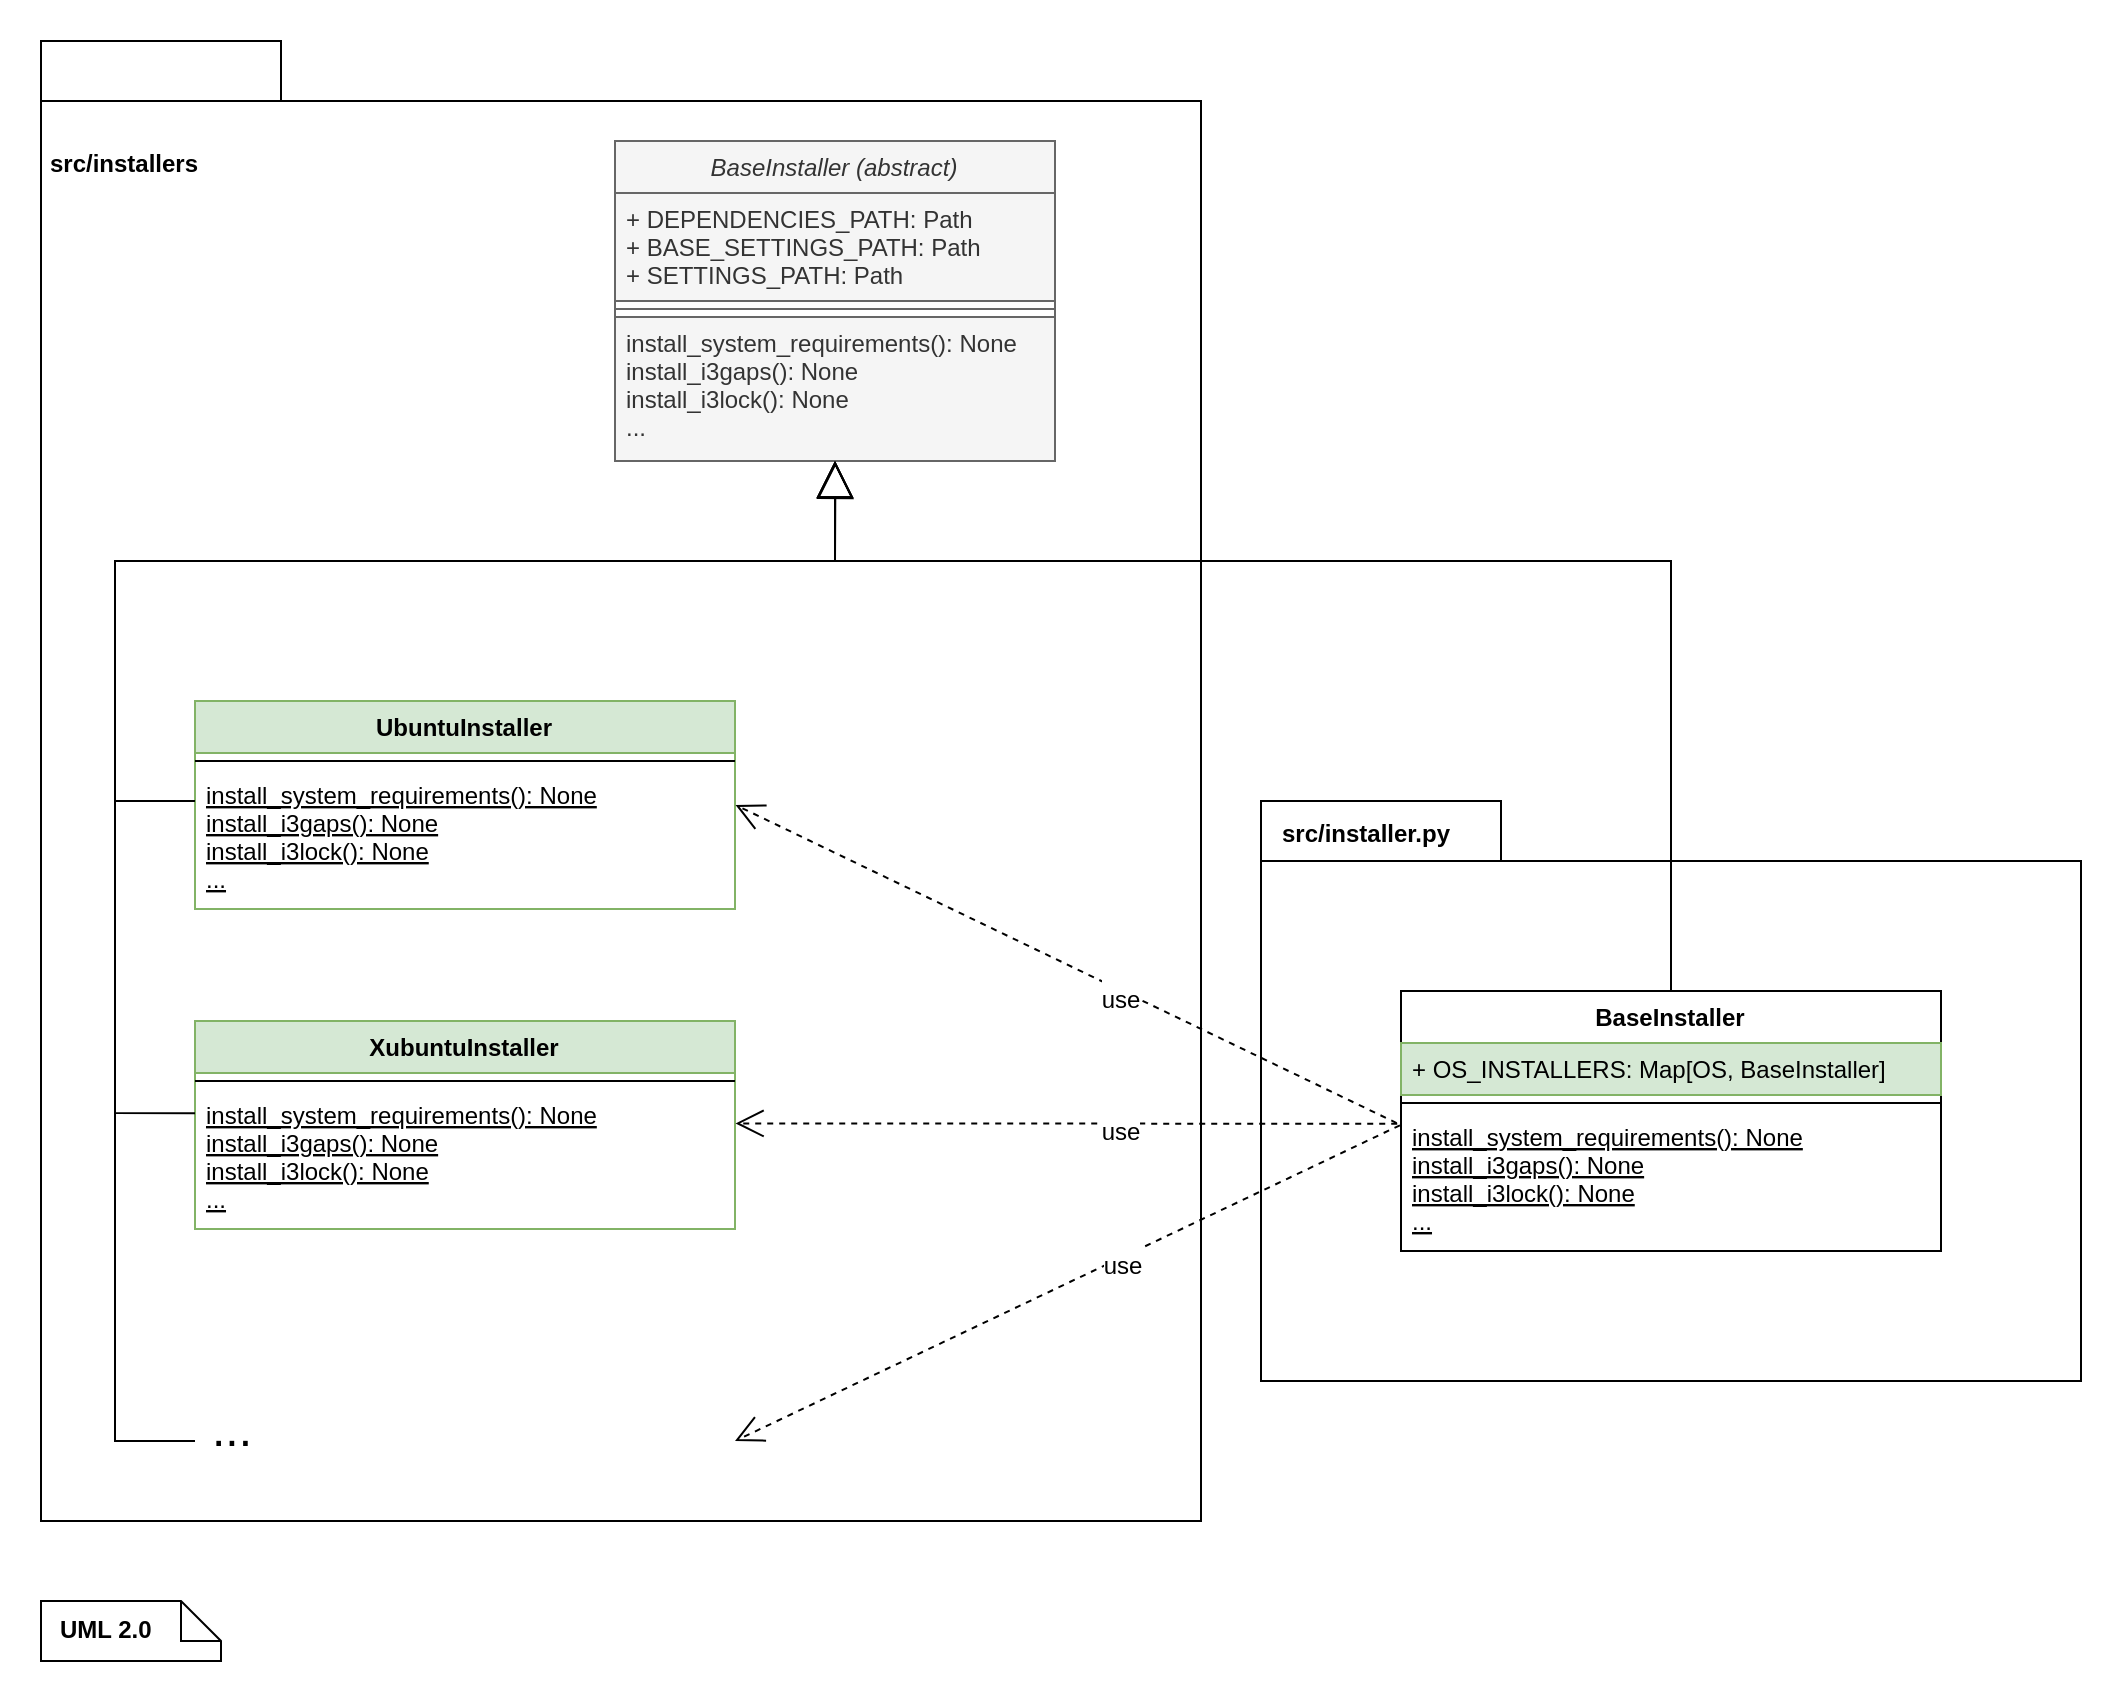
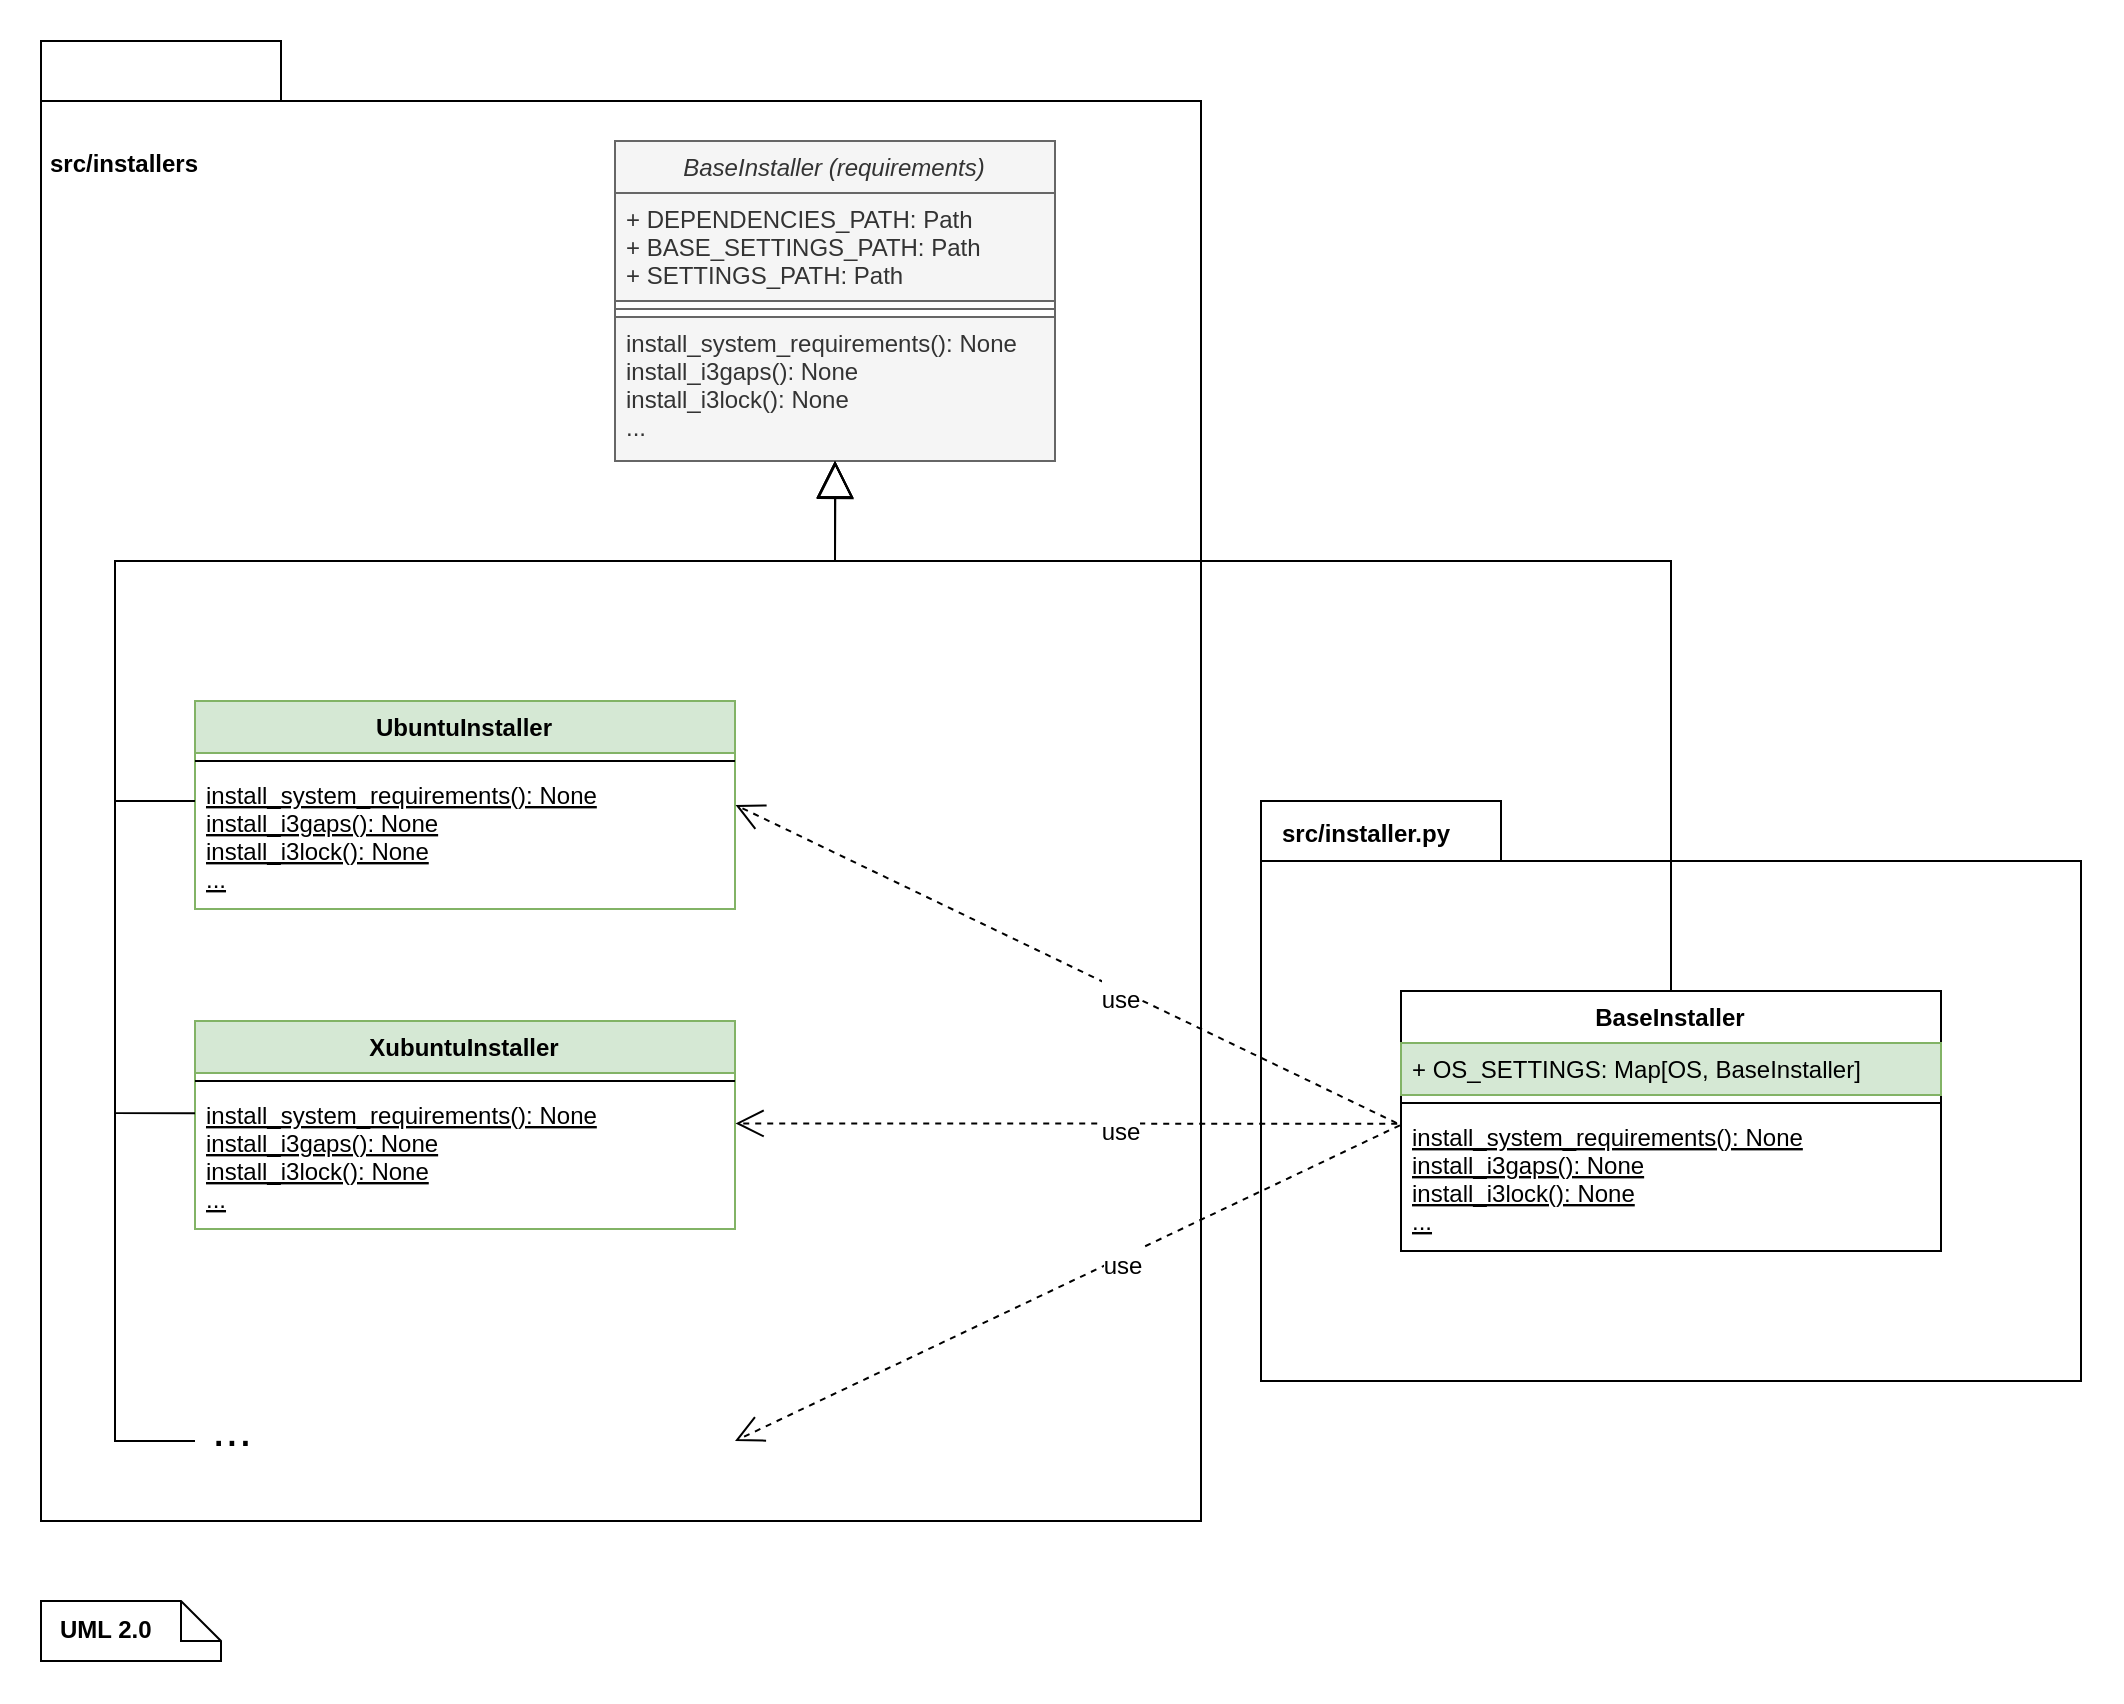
node "BaseInstaller (abstract)": label "BaseInstaller (abstract)" -> "BaseInstaller (requirements)"
node "+ OS_INSTALLERS: Map[OS, BaseInstaller]": label "+ OS_INSTALLERS: Map[OS, BaseInstaller]" -> "+ OS_SETTINGS: Map[OS, BaseInstaller]"
